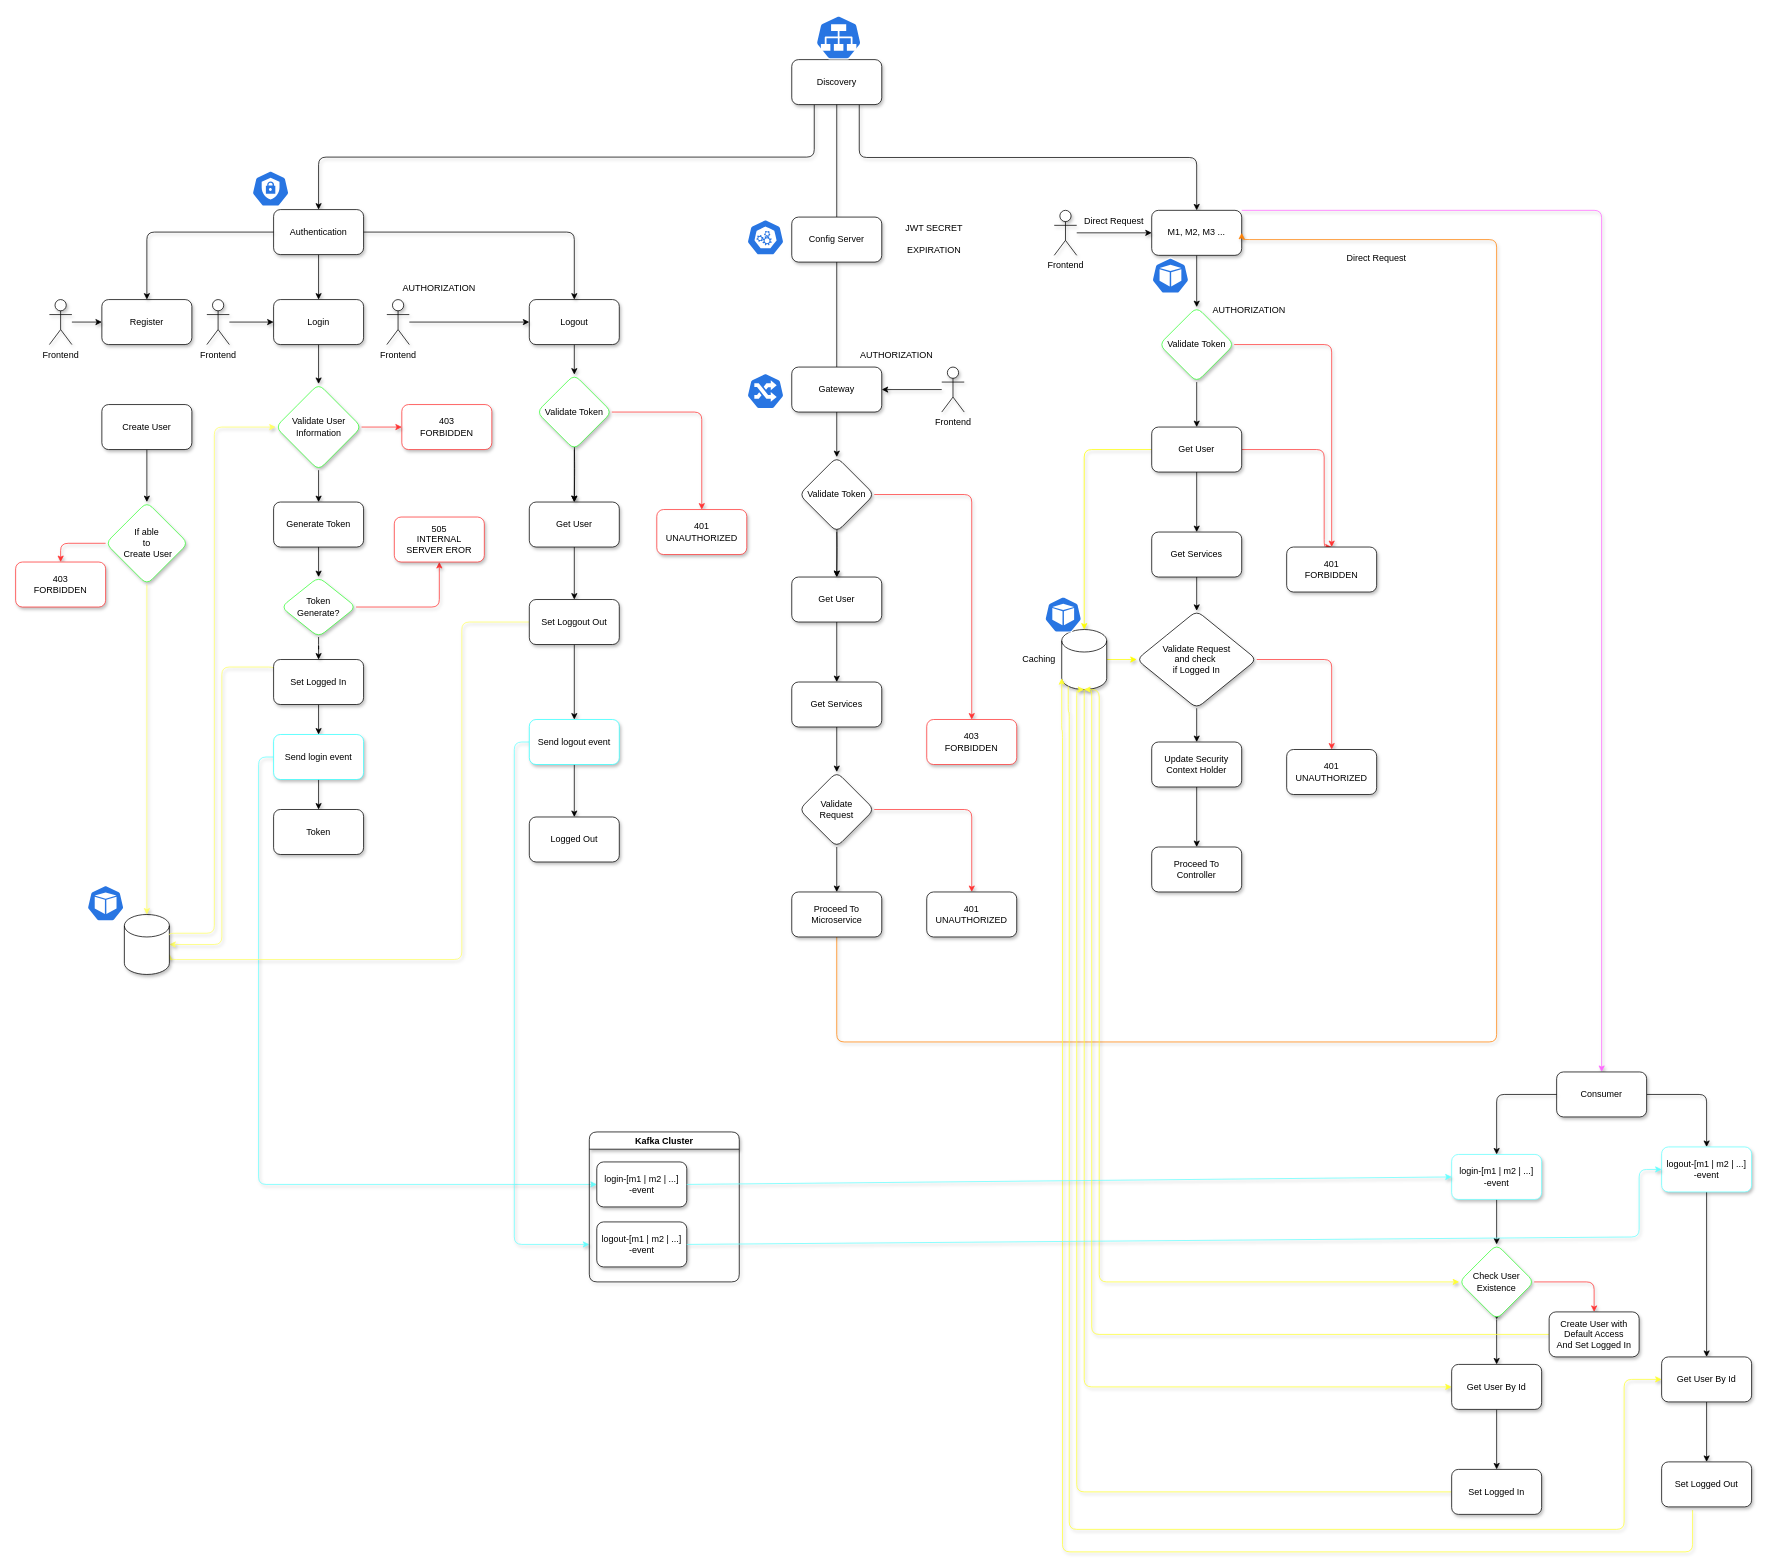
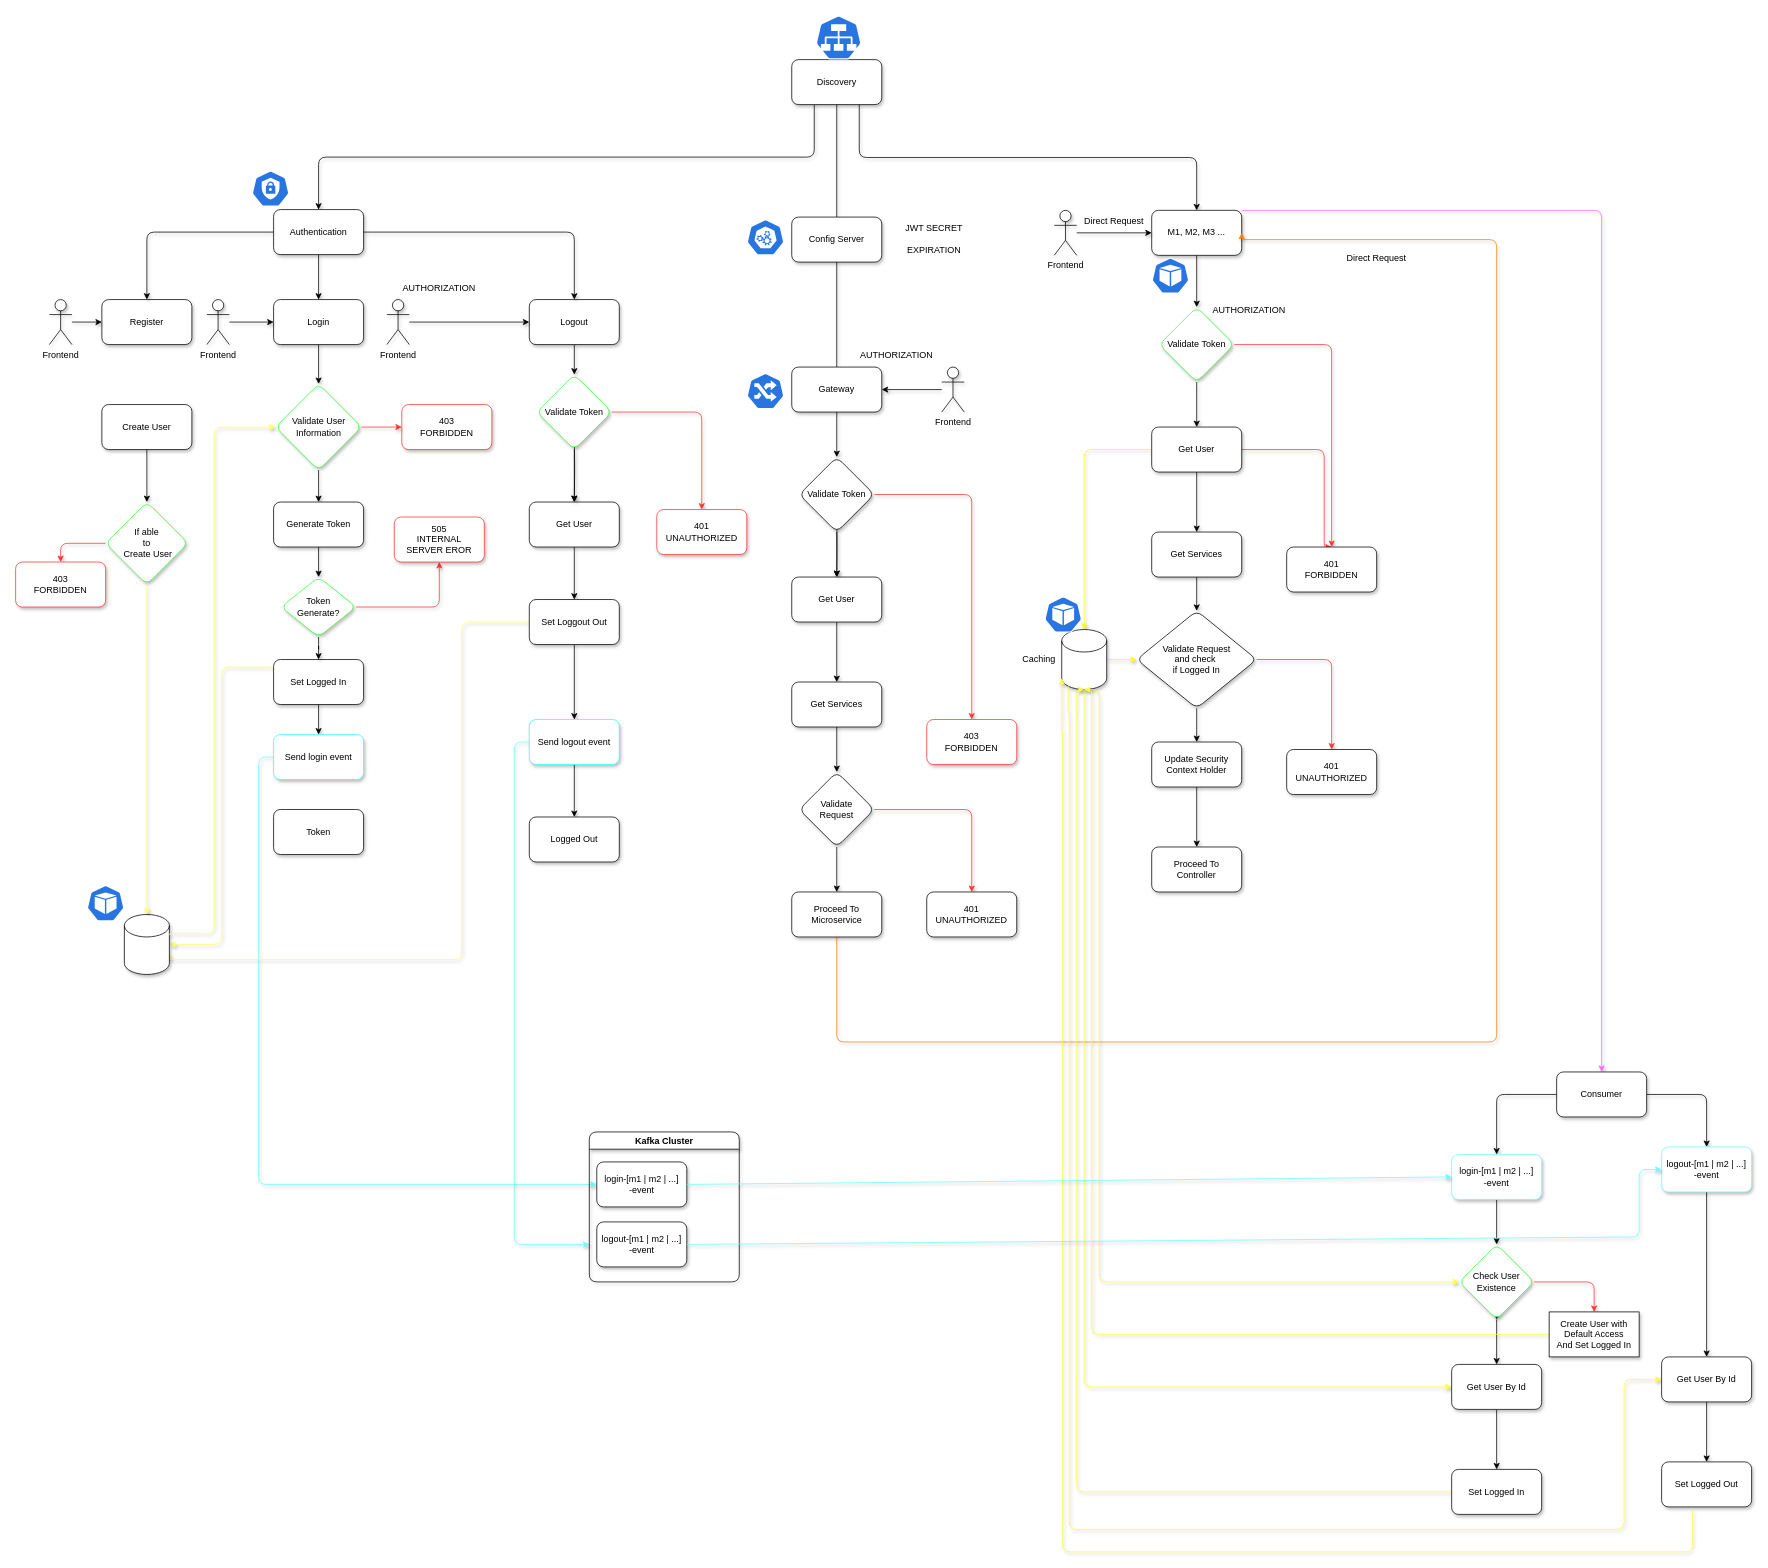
edge "Send login event" -> "Token": removed
node "Create User with Default Access And Set Logged In": shape rounded rectangle -> rectangle
